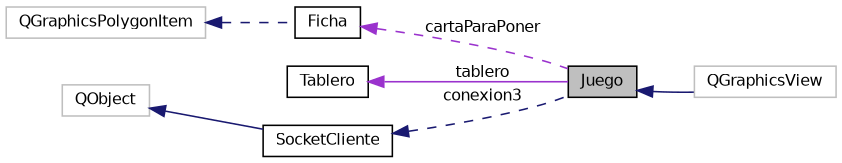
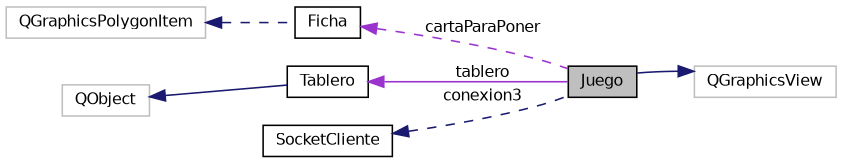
edge "QGraphicsView" -> "Juego": reversed
edge "SocketCliente" -> "QObject": now "Tablero" -> "QObject"
